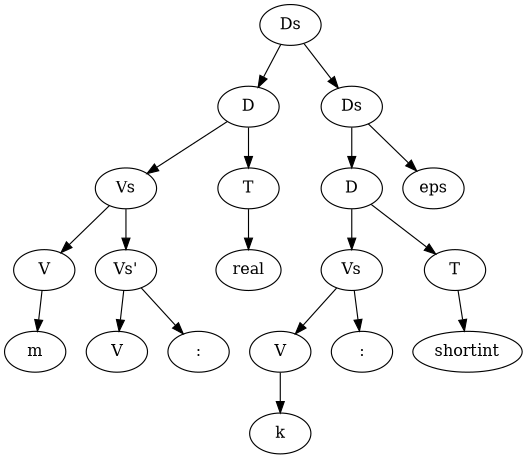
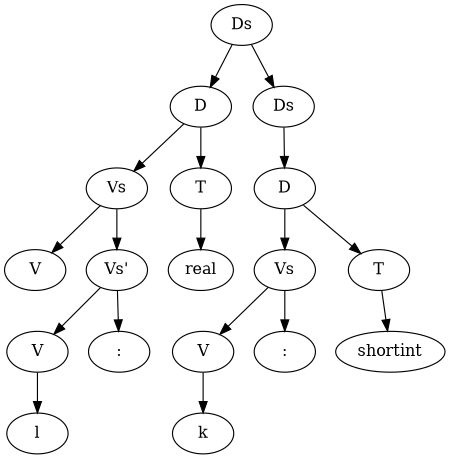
node "eps": removed
node "m": removed
node "l": added
